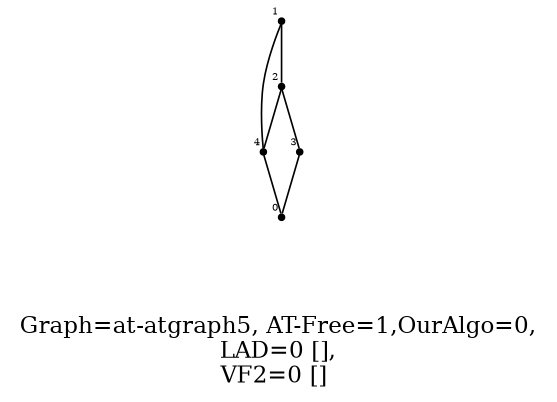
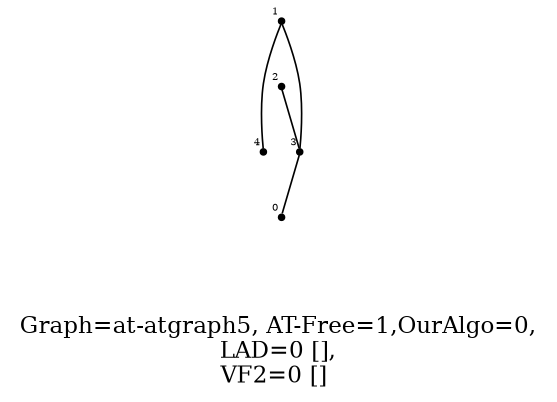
edge "1" -- "2": now "1" -- "3"
edge "2" -- "4": removed
edge "4" -- "0": removed
